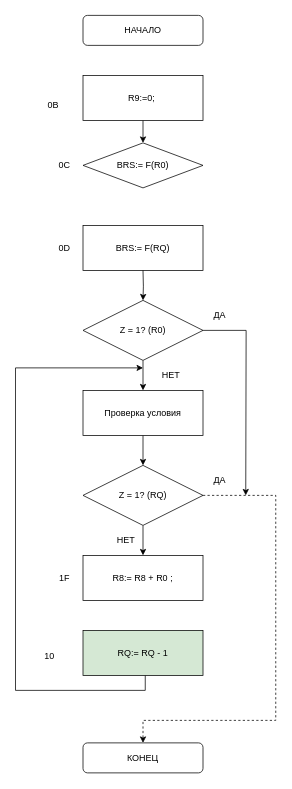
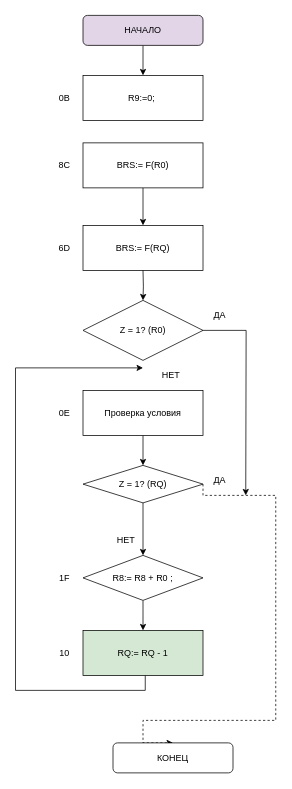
node "НАЧАЛО": fillcolor #ffffff -> #e1d5e7
edge "НАЧАЛО" -> "R9:=0;": added
node "0B": moved (53, 105) -> (64, 98)
edge "R9:=0;" -> "BRS:= F(R0)": removed
node "0C": label "0C" -> "8C"
node "BRS:= F(R0)": shape diamond -> rectangle
edge "BRS:= F(R0)" -> "BRS:= F(RQ)": added
node "0D": label "0D" -> "6D"
edge "Z = 1? (R0)" -> "Проверка условия": removed
node "0E": added
node "Z = 1? (RQ)": size 120x60 -> 120x38
node "R8:= R8 + R0 ;": shape rectangle -> diamond
edge "R8:= R8 + R0 ;" -> "RQ:= RQ - 1": added
node "10": moved (49, 657) -> (64, 653)
node "КОНЕЦ": moved (143, 758) -> (173, 758)
